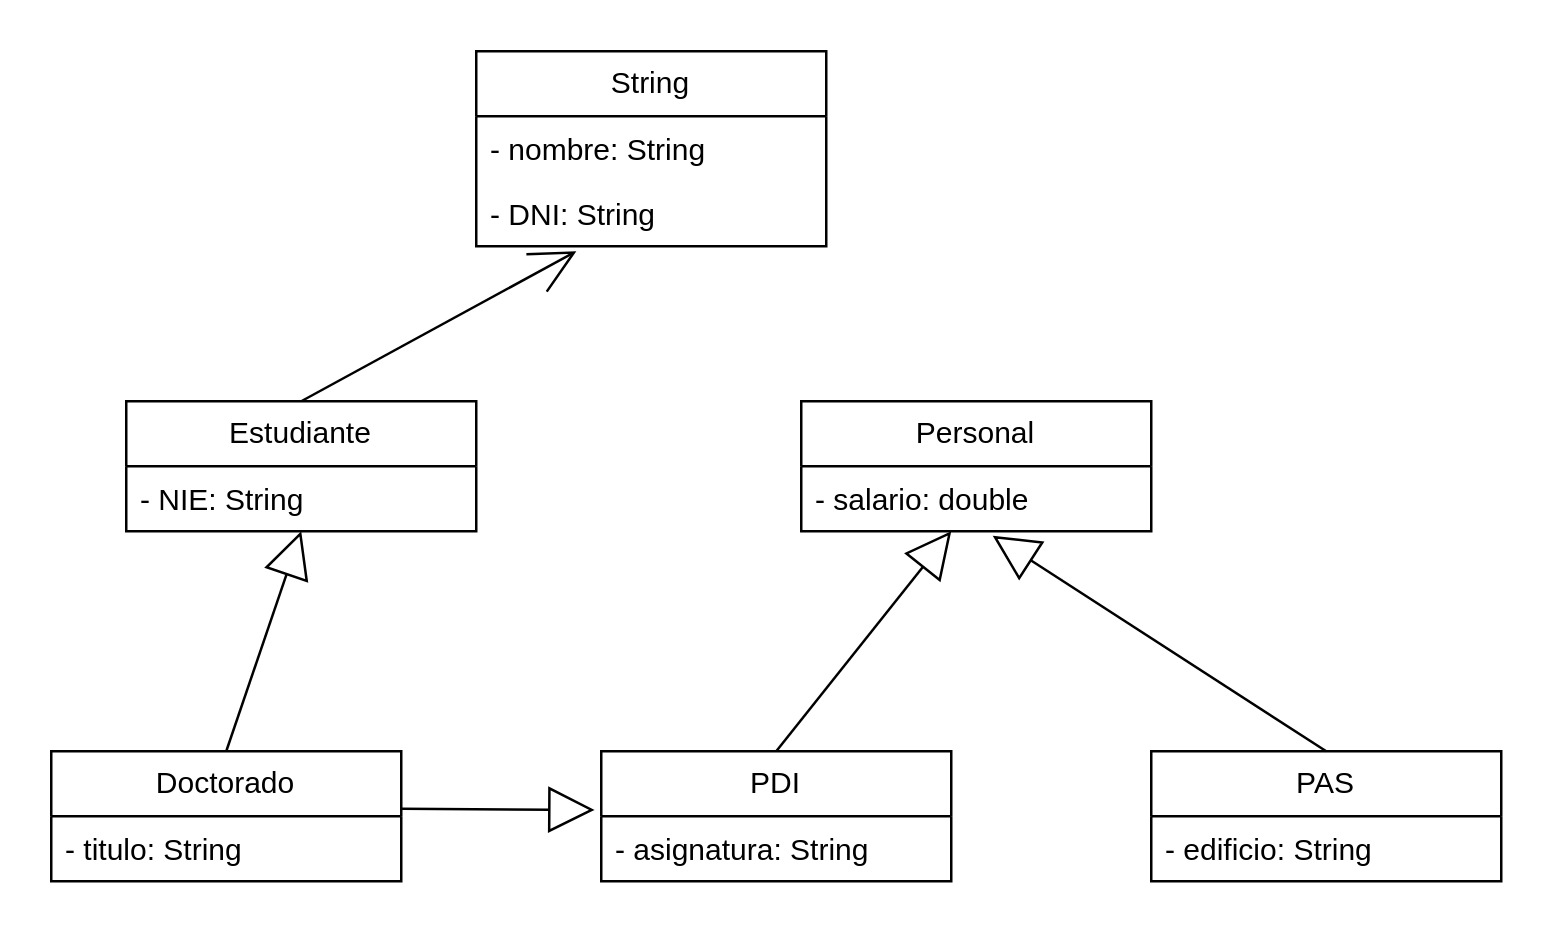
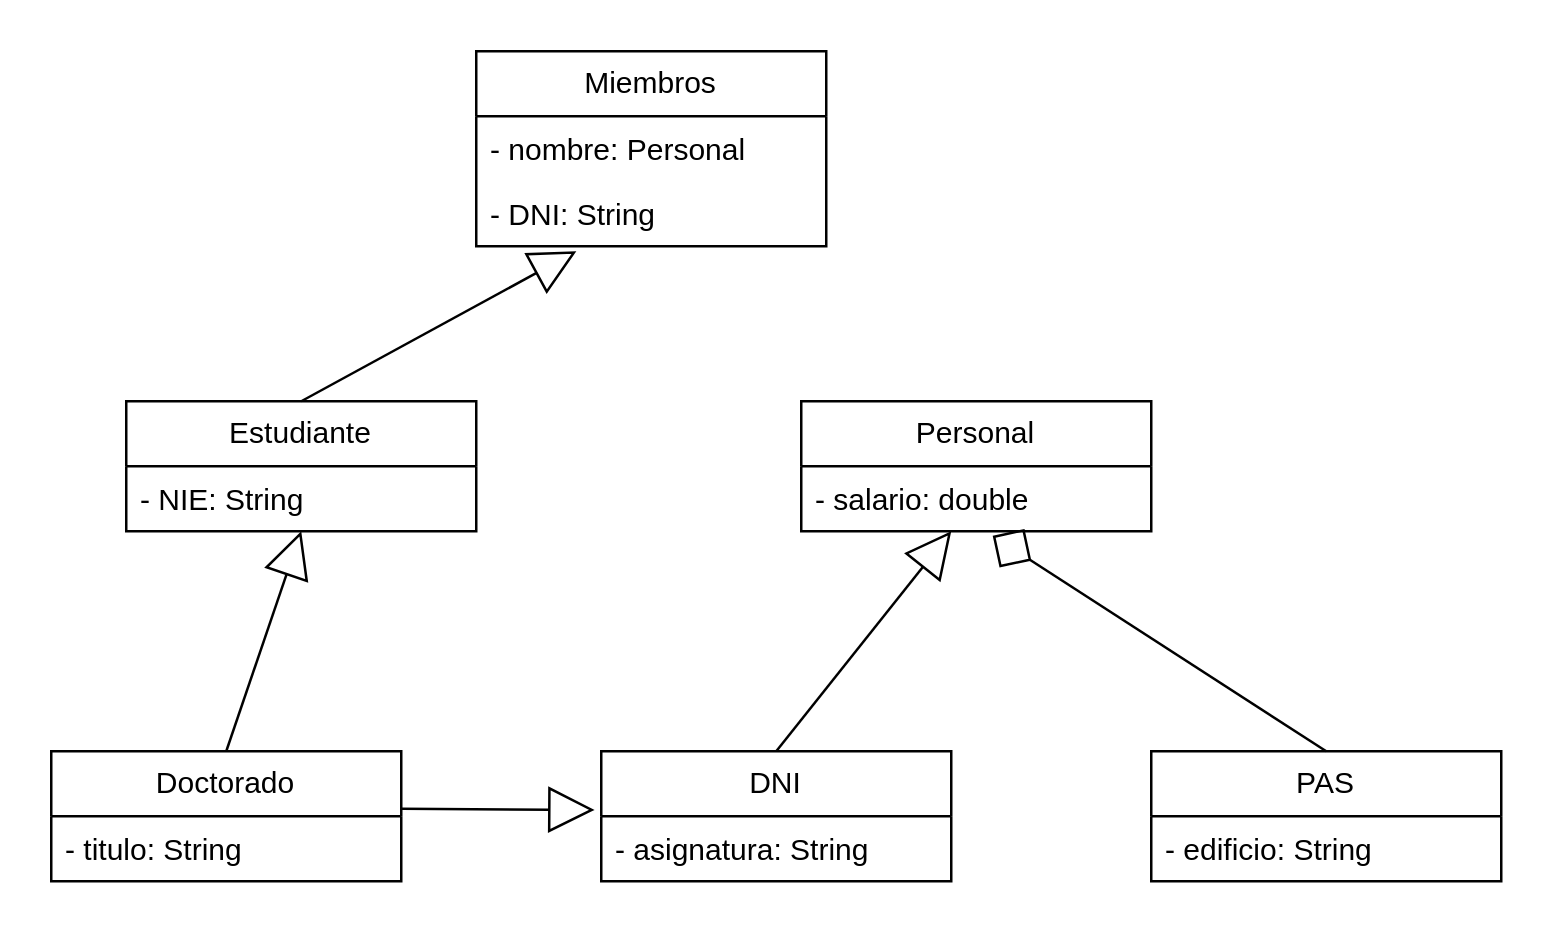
node "String": label "String" -> "Miembros"
node "- nombre: String": label "- nombre: String" -> "- nombre: Personal"
edge "Estudiante" -> "- DNI: String": arrowhead open -> block
edge "PAS" -> "- salario: double": arrowhead block -> diamond
node "PDI": label "PDI" -> "DNI"
